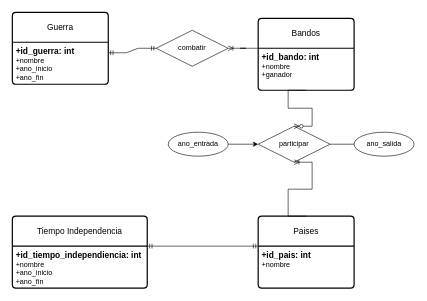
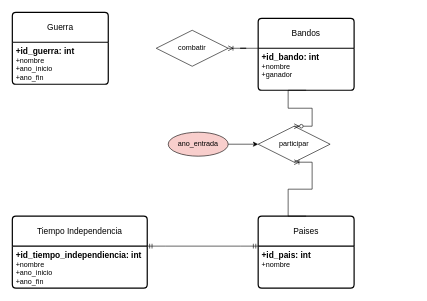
edge "combatir" -- "+id_guerra: int +nombre +ano_inicio +ano_fin": removed
node "ano_entrada": fillcolor #ffffff -> #f8cecc
edge "participar" -- "ano_salida": removed
node "ano_salida": removed
